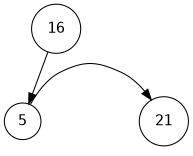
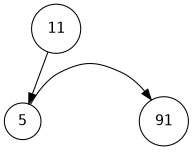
node "16": label "16" -> "11"
node "21": label "21" -> "91"
